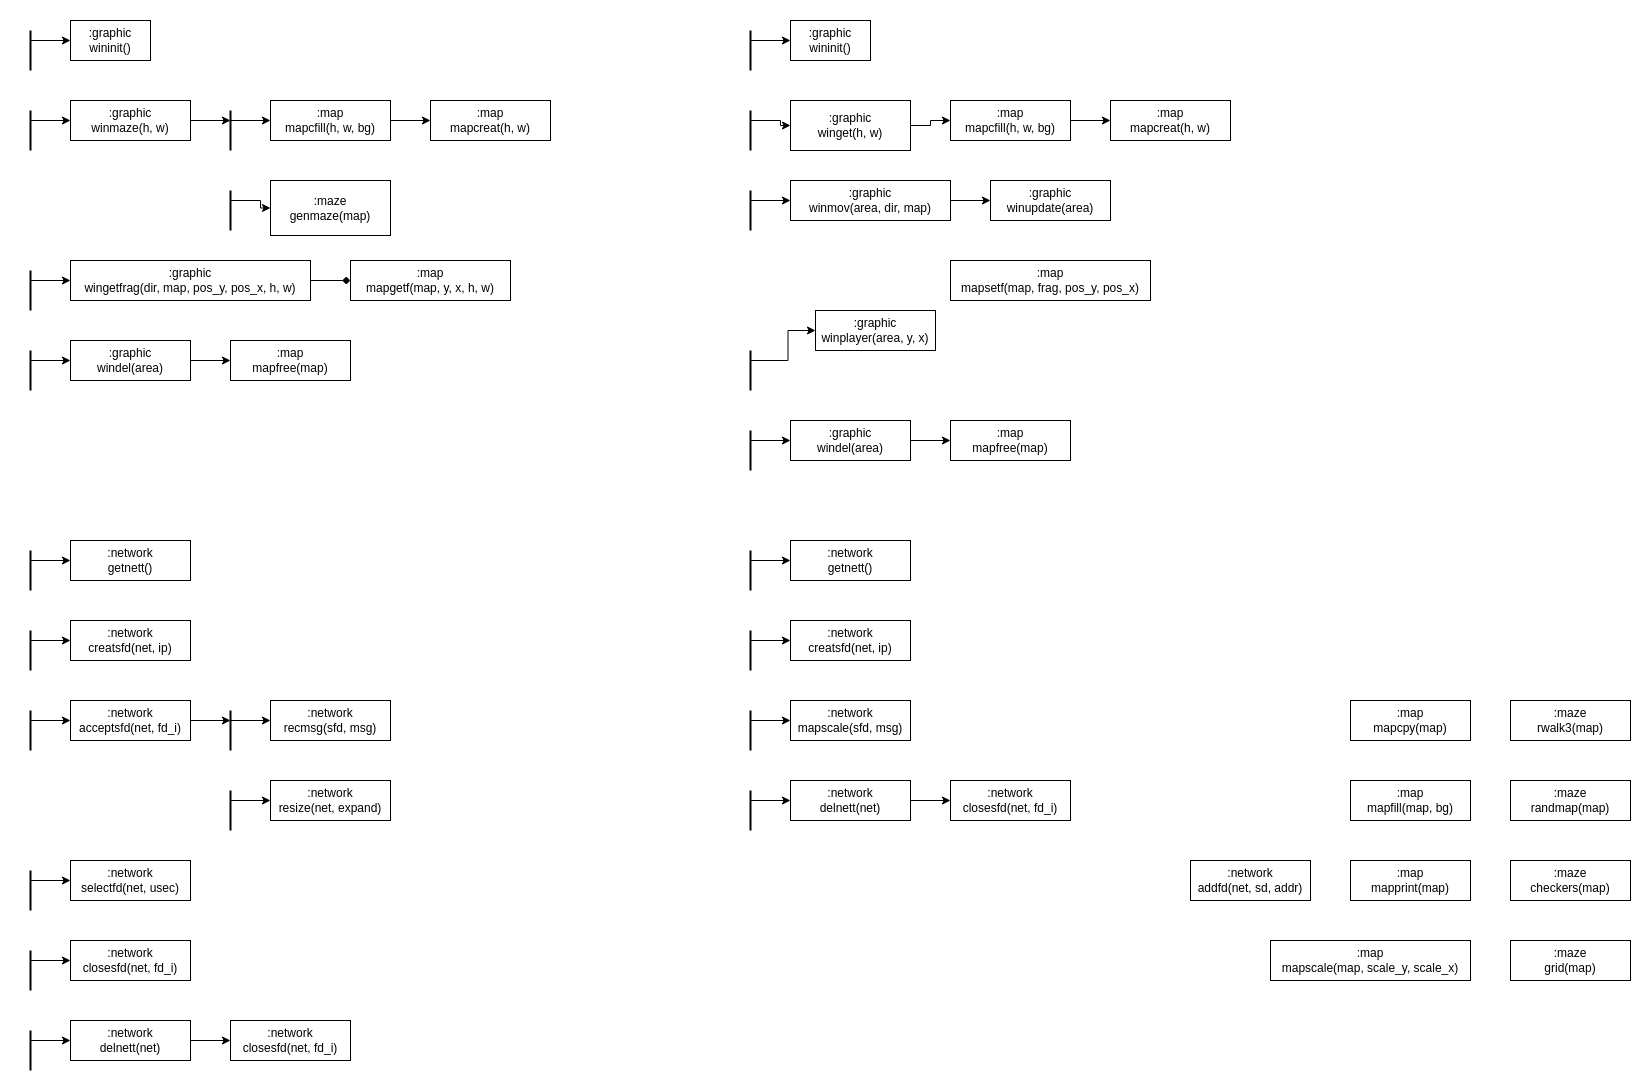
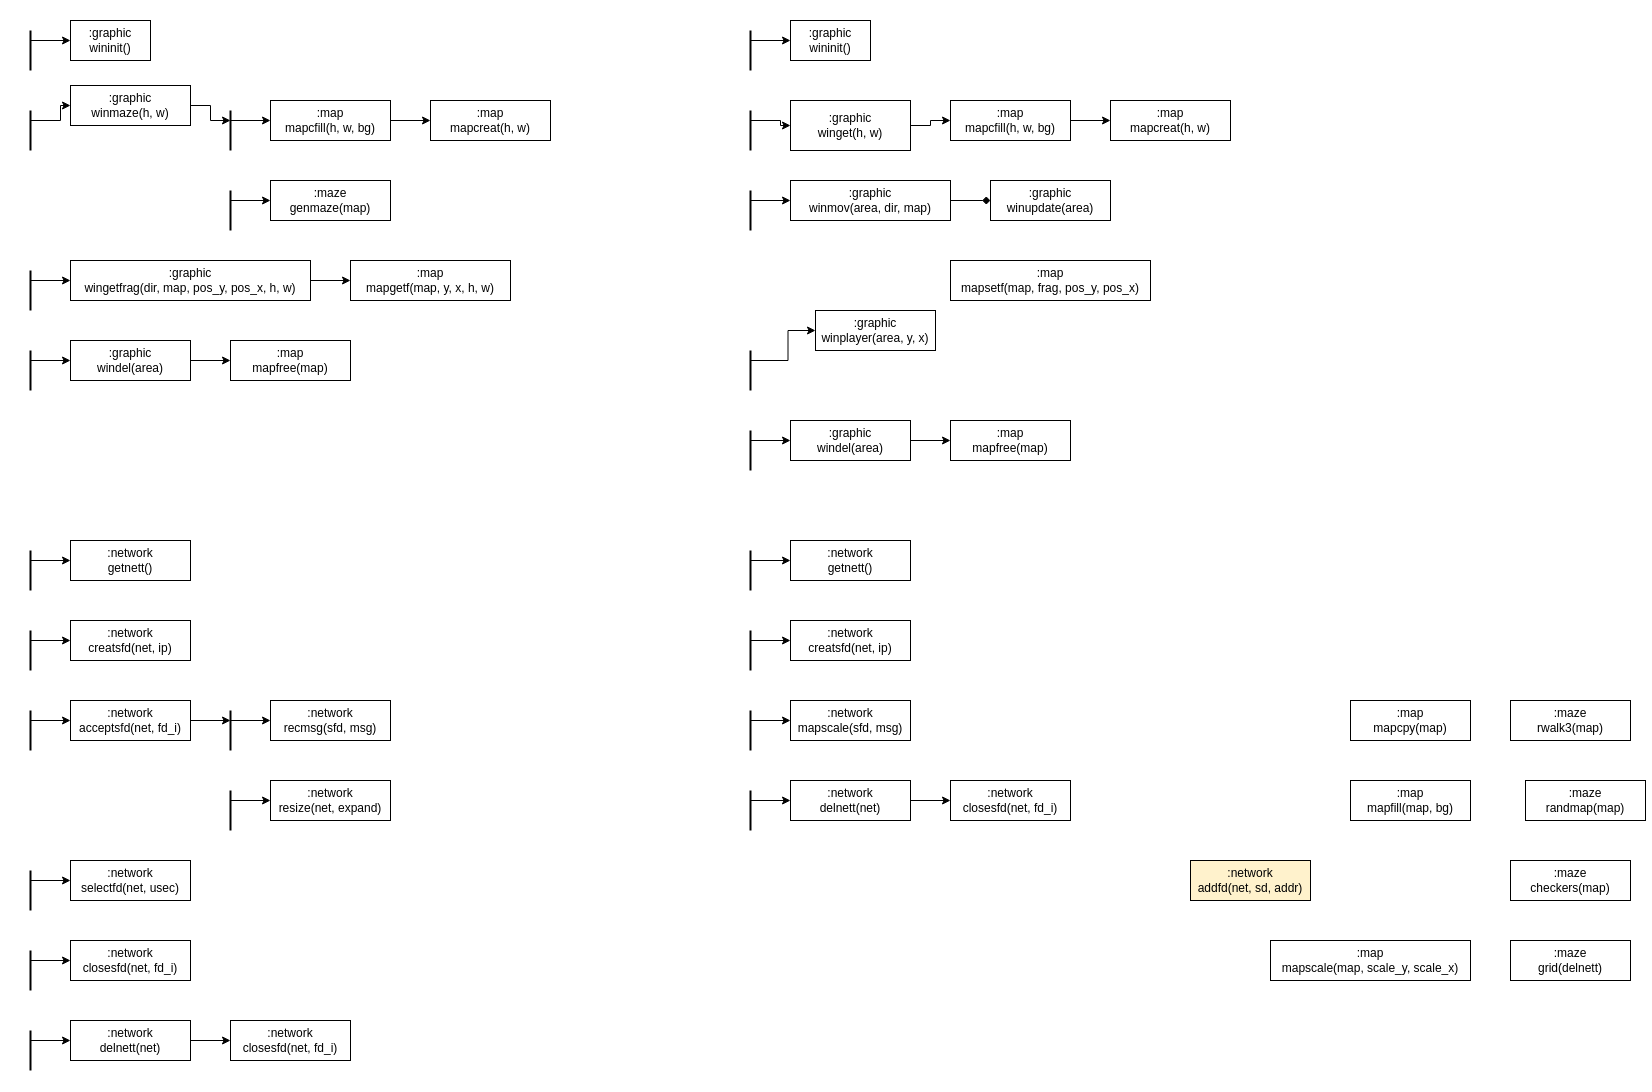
node ":graphic winmaze(h, w)": moved (131, 121) -> (131, 106)
edge ":graphic winmov(area, dir, map)" -> ":graphic winupdate(area)": arrowhead classic -> diamond
node ":maze genmaze(map)": size 120x55 -> 120x40
edge ":graphic wingetfrag(dir, map, pos_y, pos_x, h, w)" -> ":map mapgetf(map, y, x, h, w)": arrowhead diamond -> classic
node ":maze randmap(map)": moved (1571, 801) -> (1586, 801)
node ":network addfd(net, sd, addr)": fillcolor #ffffff -> #fff2cc
node ":map mapprint(map)": removed
node ":maze grid(map)": label ":maze grid(map)" -> ":maze grid(delnett)"
